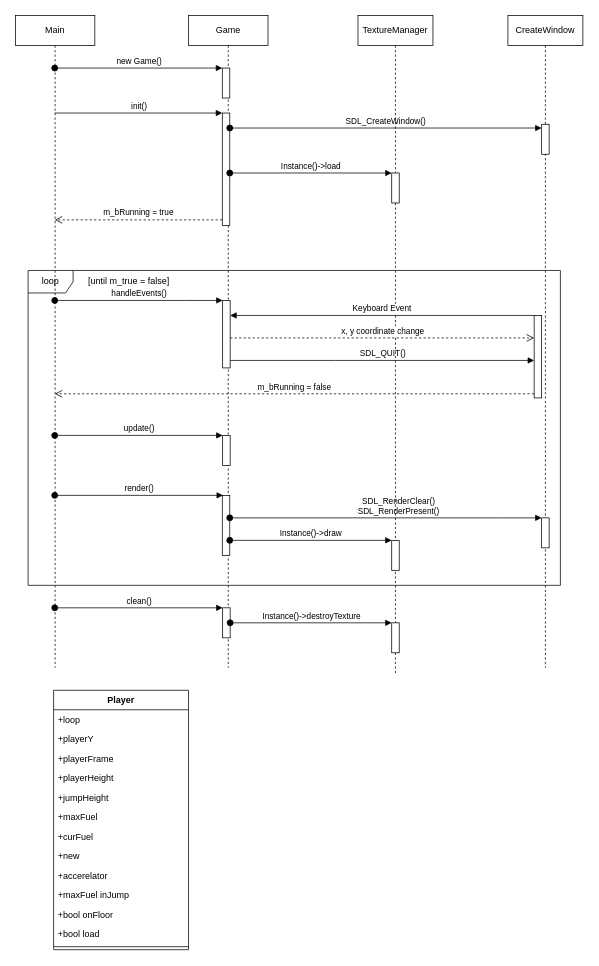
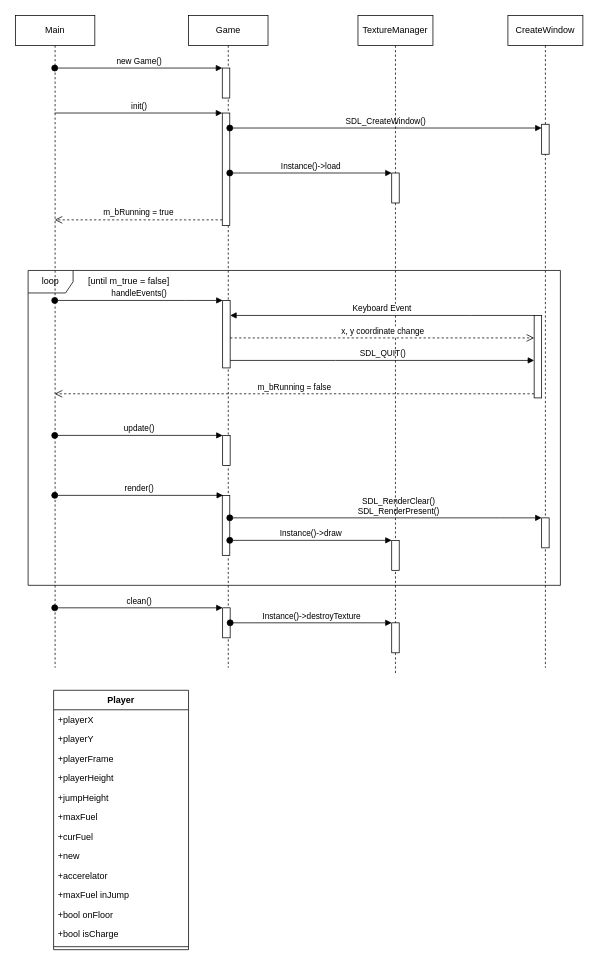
node "+loop": label "+loop" -> "+playerX"
node "+bool load": label "+bool load" -> "+bool isCharge"
